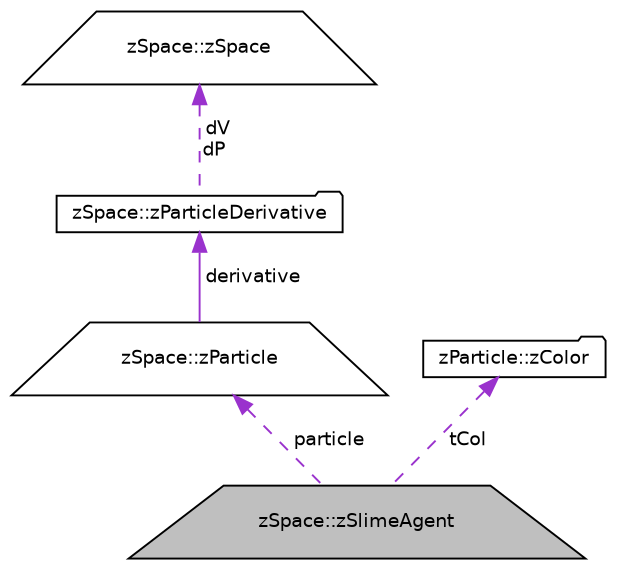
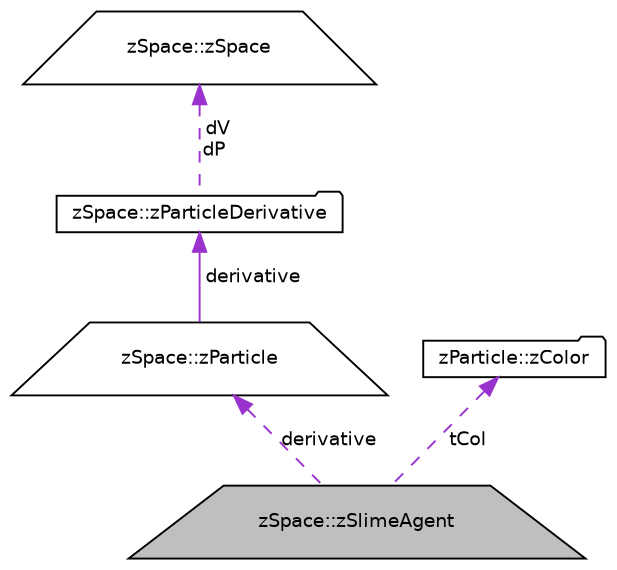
edge "zSpace::zSlimeAgent" -> "zSpace::zParticle": label " particle" -> " derivative"
